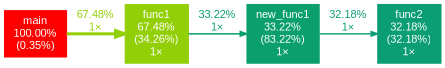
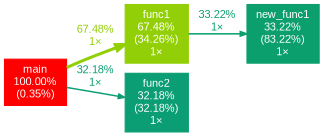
edge "new_func1 33.22% (83.22%) 1×" -> "func2 32.18% (32.18%) 1×": now "main 100.00% (0.35%)" -> "func2 32.18% (32.18%) 1×"
